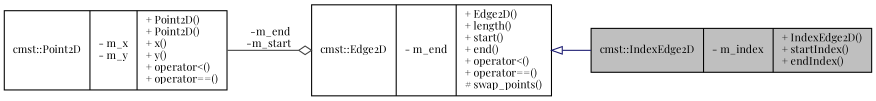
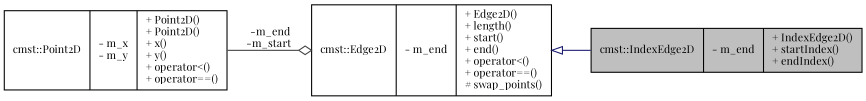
node "cmst::IndexEdge2D": text "- m_index" -> "- m_end"
